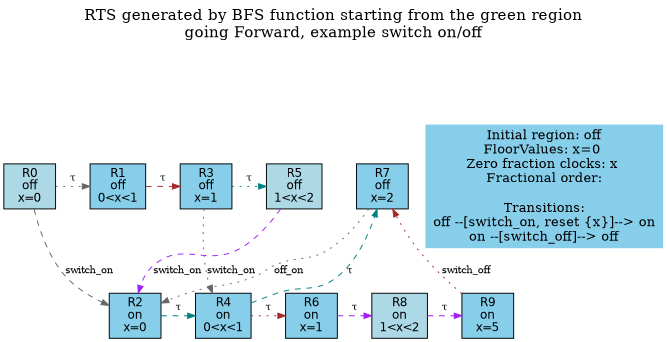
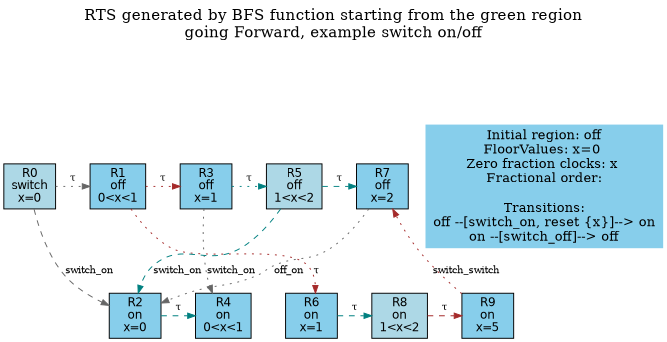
node "R0 off x=0": label "R0 off x=0" -> "R0 switch x=0"
edge "R1 off 0<x<1" -> "R3 off x=1": style dashed -> dotted
edge "R5 off 1<x<2" -> "R2 on x=0": color purple -> teal
edge "R9 on x=5" -> "R7 off x=2": label "switch_off" -> "switch_switch"
edge "R4 on 0<x<1" -> "R7 off x=2": now "R5 off 1<x<2" -> "R7 off x=2"
edge "R4 on 0<x<1" -> "R6 on x=1": now "R1 off 0<x<1" -> "R6 on x=1"
edge "R6 on x=1" -> "R8 on 1<x<2": color purple -> teal
edge "R8 on 1<x<2" -> "R9 on x=5": color purple -> brown
